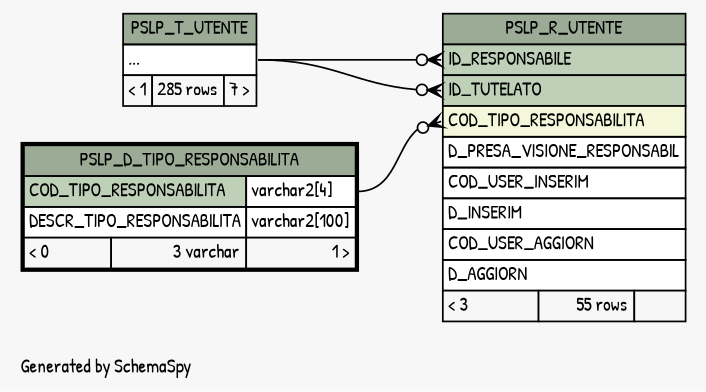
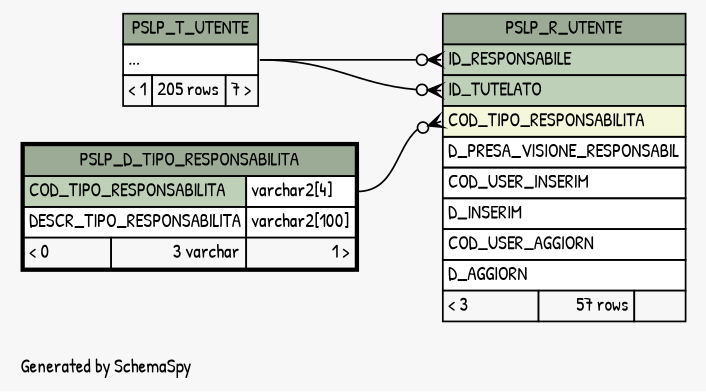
node "PSLP_T_UTENTE": text "285 rows" -> "205 rows"
node "PSLP_R_UTENTE": text "55 rows" -> "57 rows"
